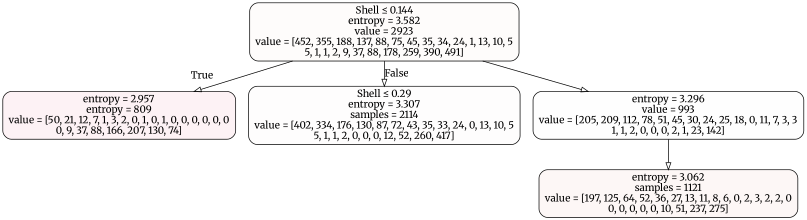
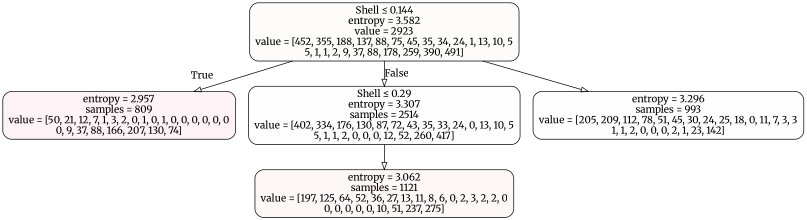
node "entropy = 2.957": text "entropy = 809" -> "samples = 809"
node "entropy = 3.296": text "value = 993" -> "samples = 993"
node "Shell ≤ 0.29": text "samples = 2114" -> "samples = 2514"
edge "entropy = 3.296" -> "entropy = 3.062": now "Shell ≤ 0.29" -> "entropy = 3.062"
